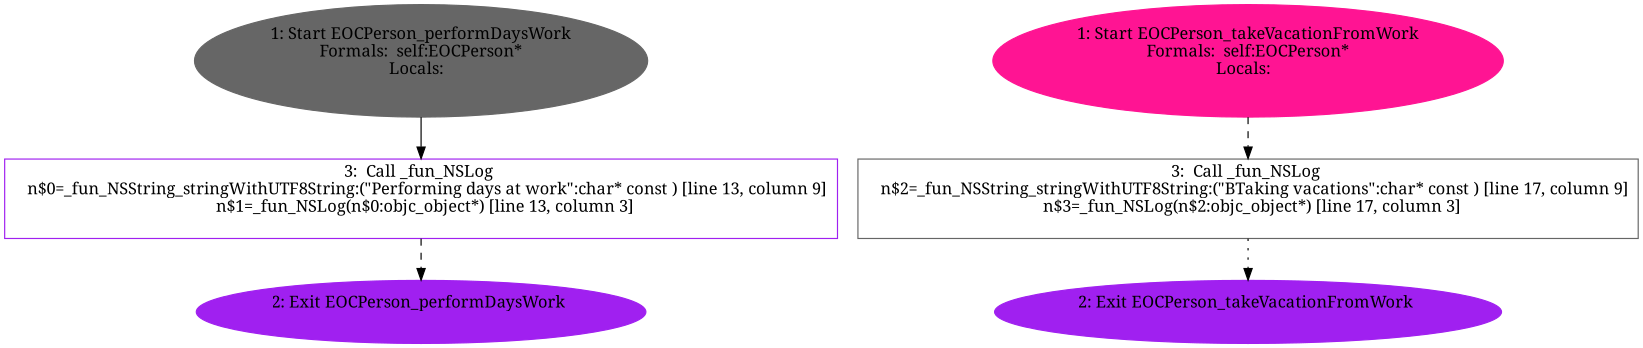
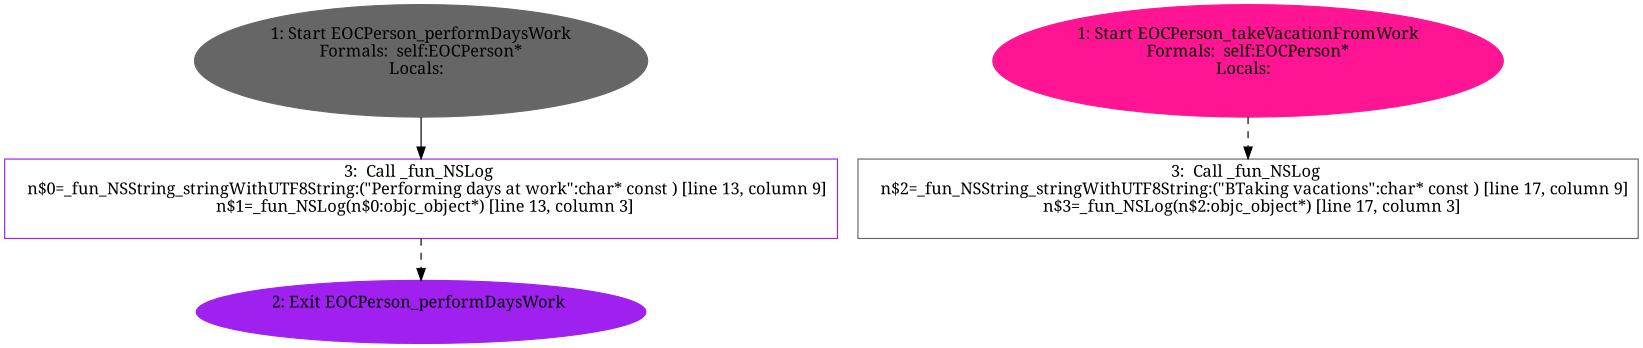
node "2: Exit EOCPerson_takeVacationFromWork": removed
